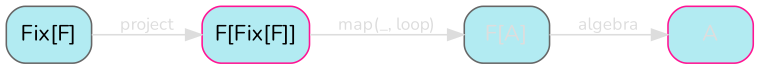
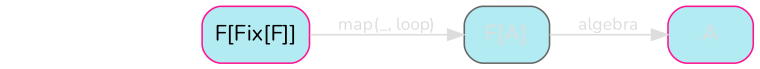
node "Fix[F]": removed
